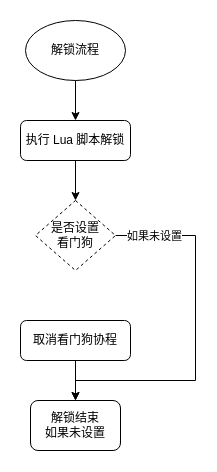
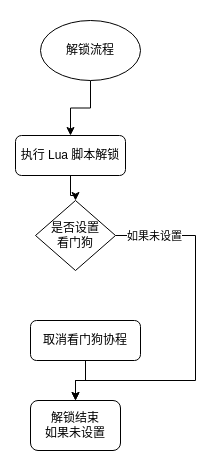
node "解锁流程": moved (76, 51) -> (91, 51)
node "执行 Lua 脚本解锁": moved (76, 141) -> (71, 156)
node "是否设置 看门狗": style dashed -> solid
node "取消看门狗协程": moved (76, 341) -> (86, 341)
